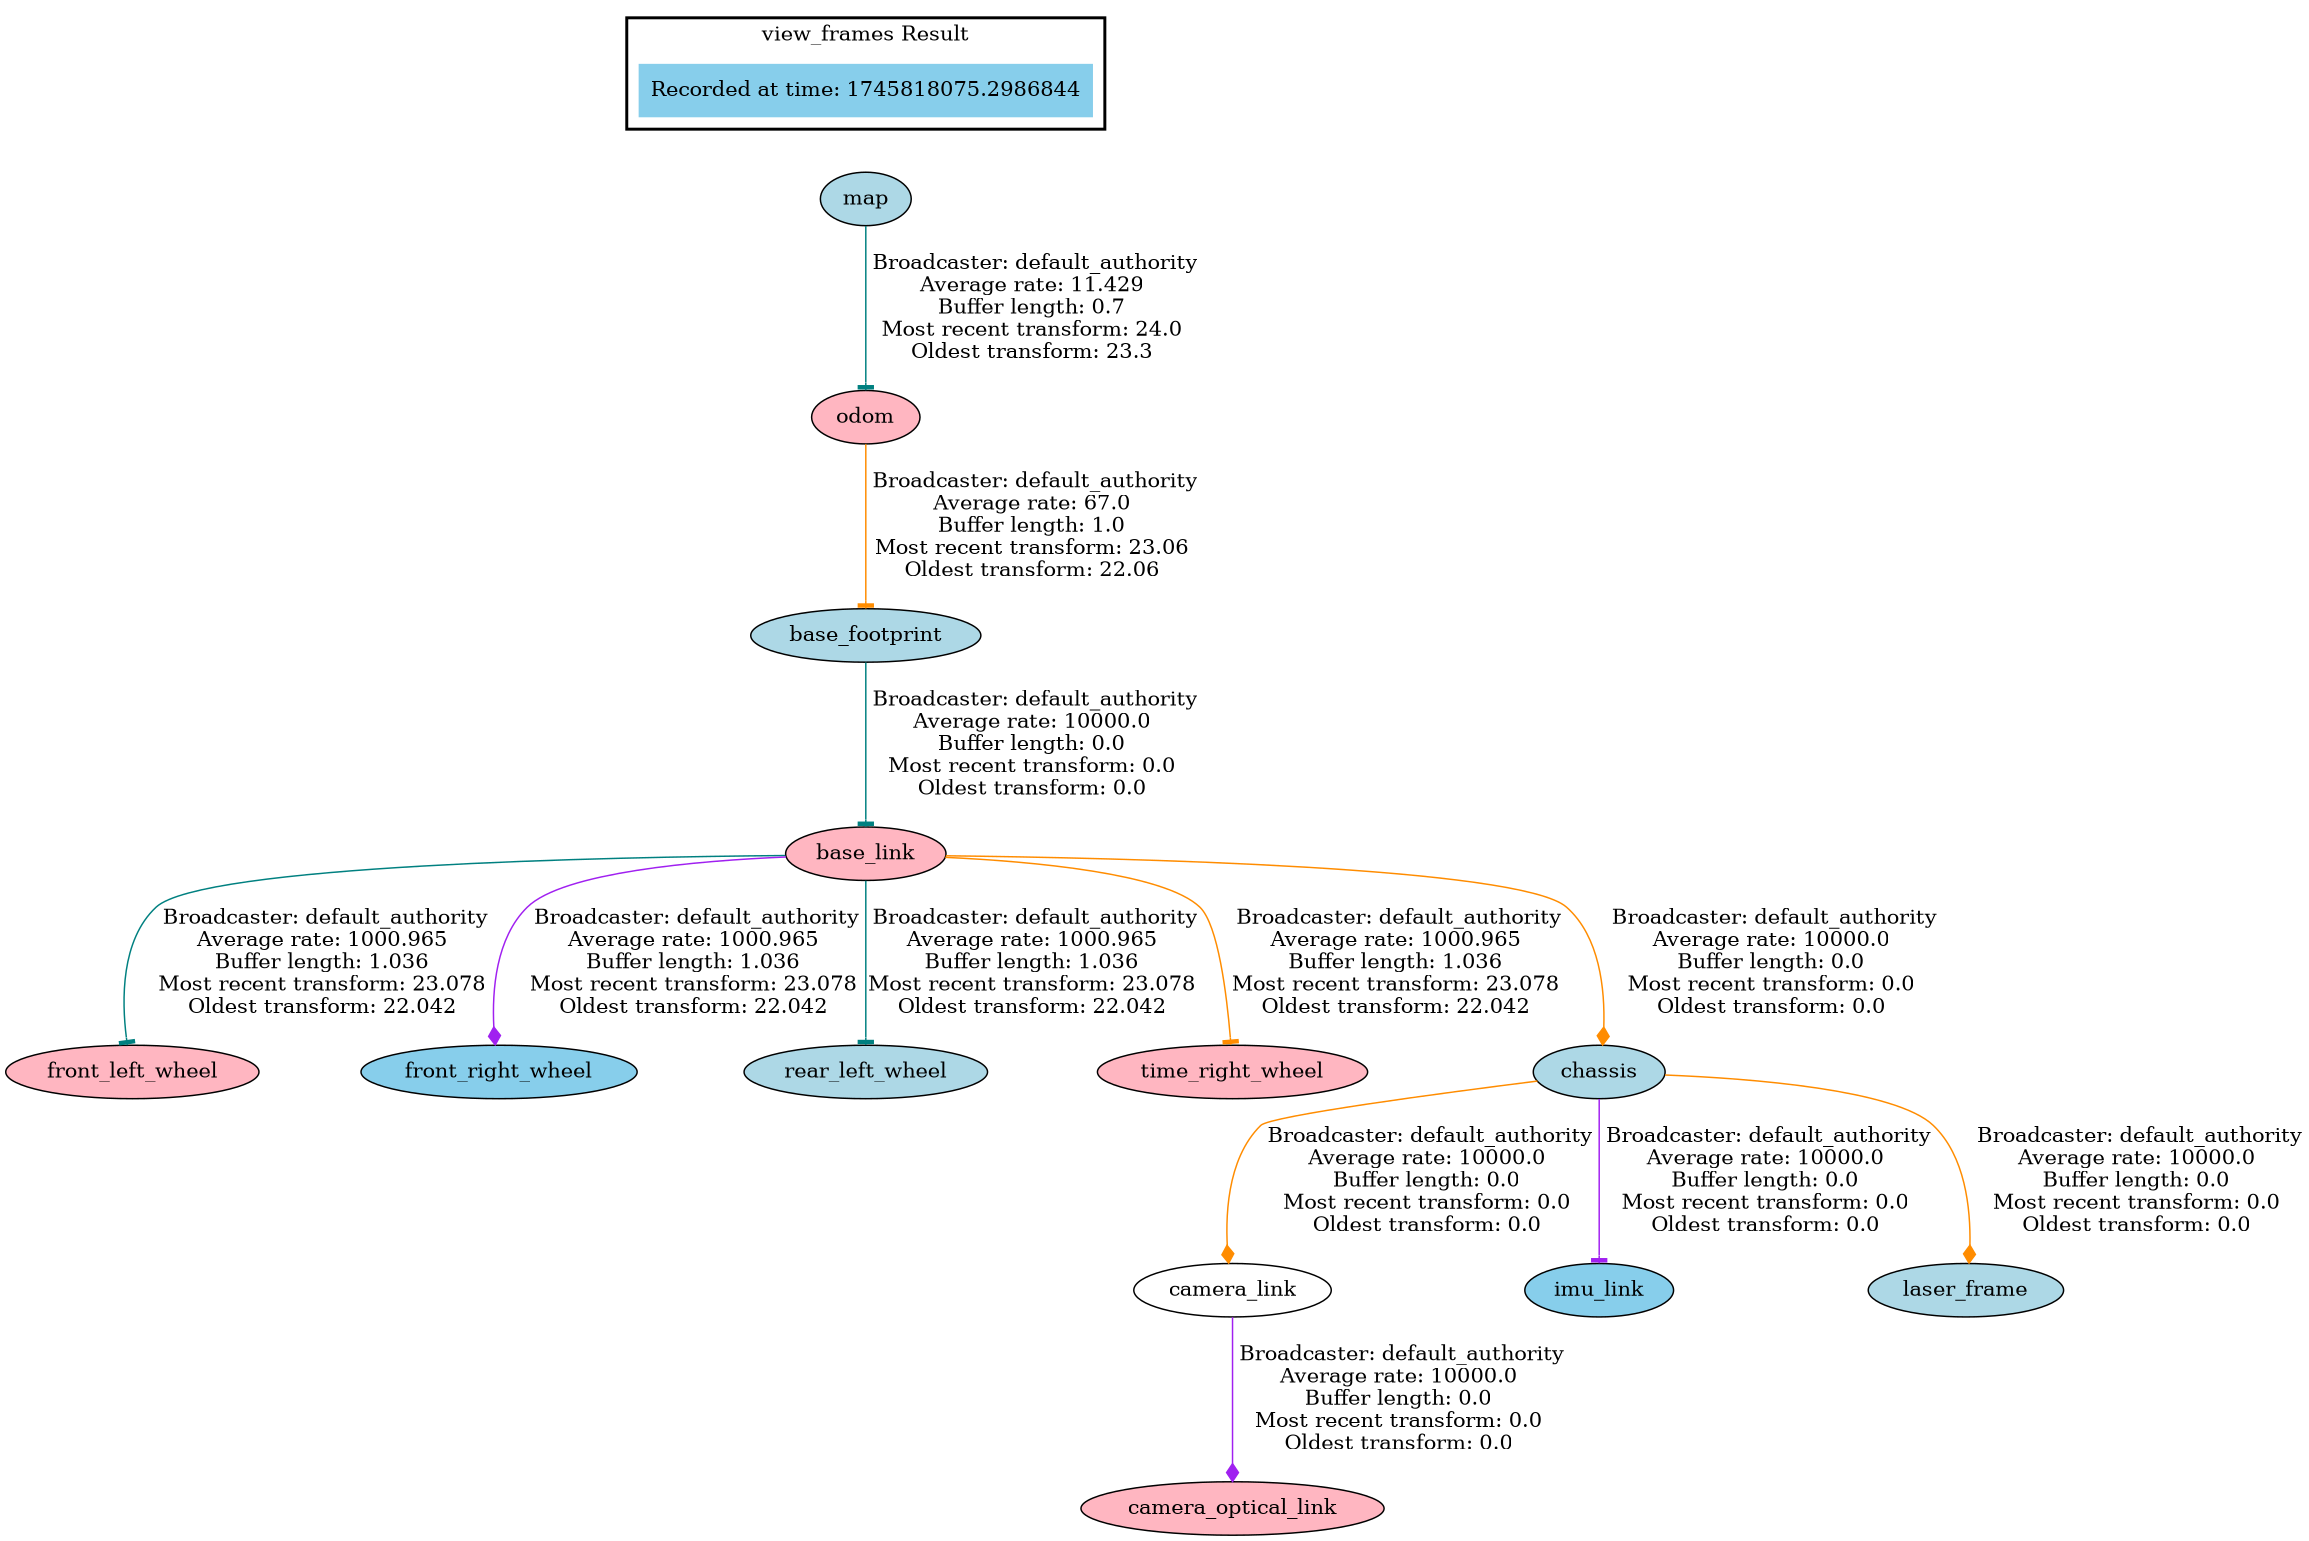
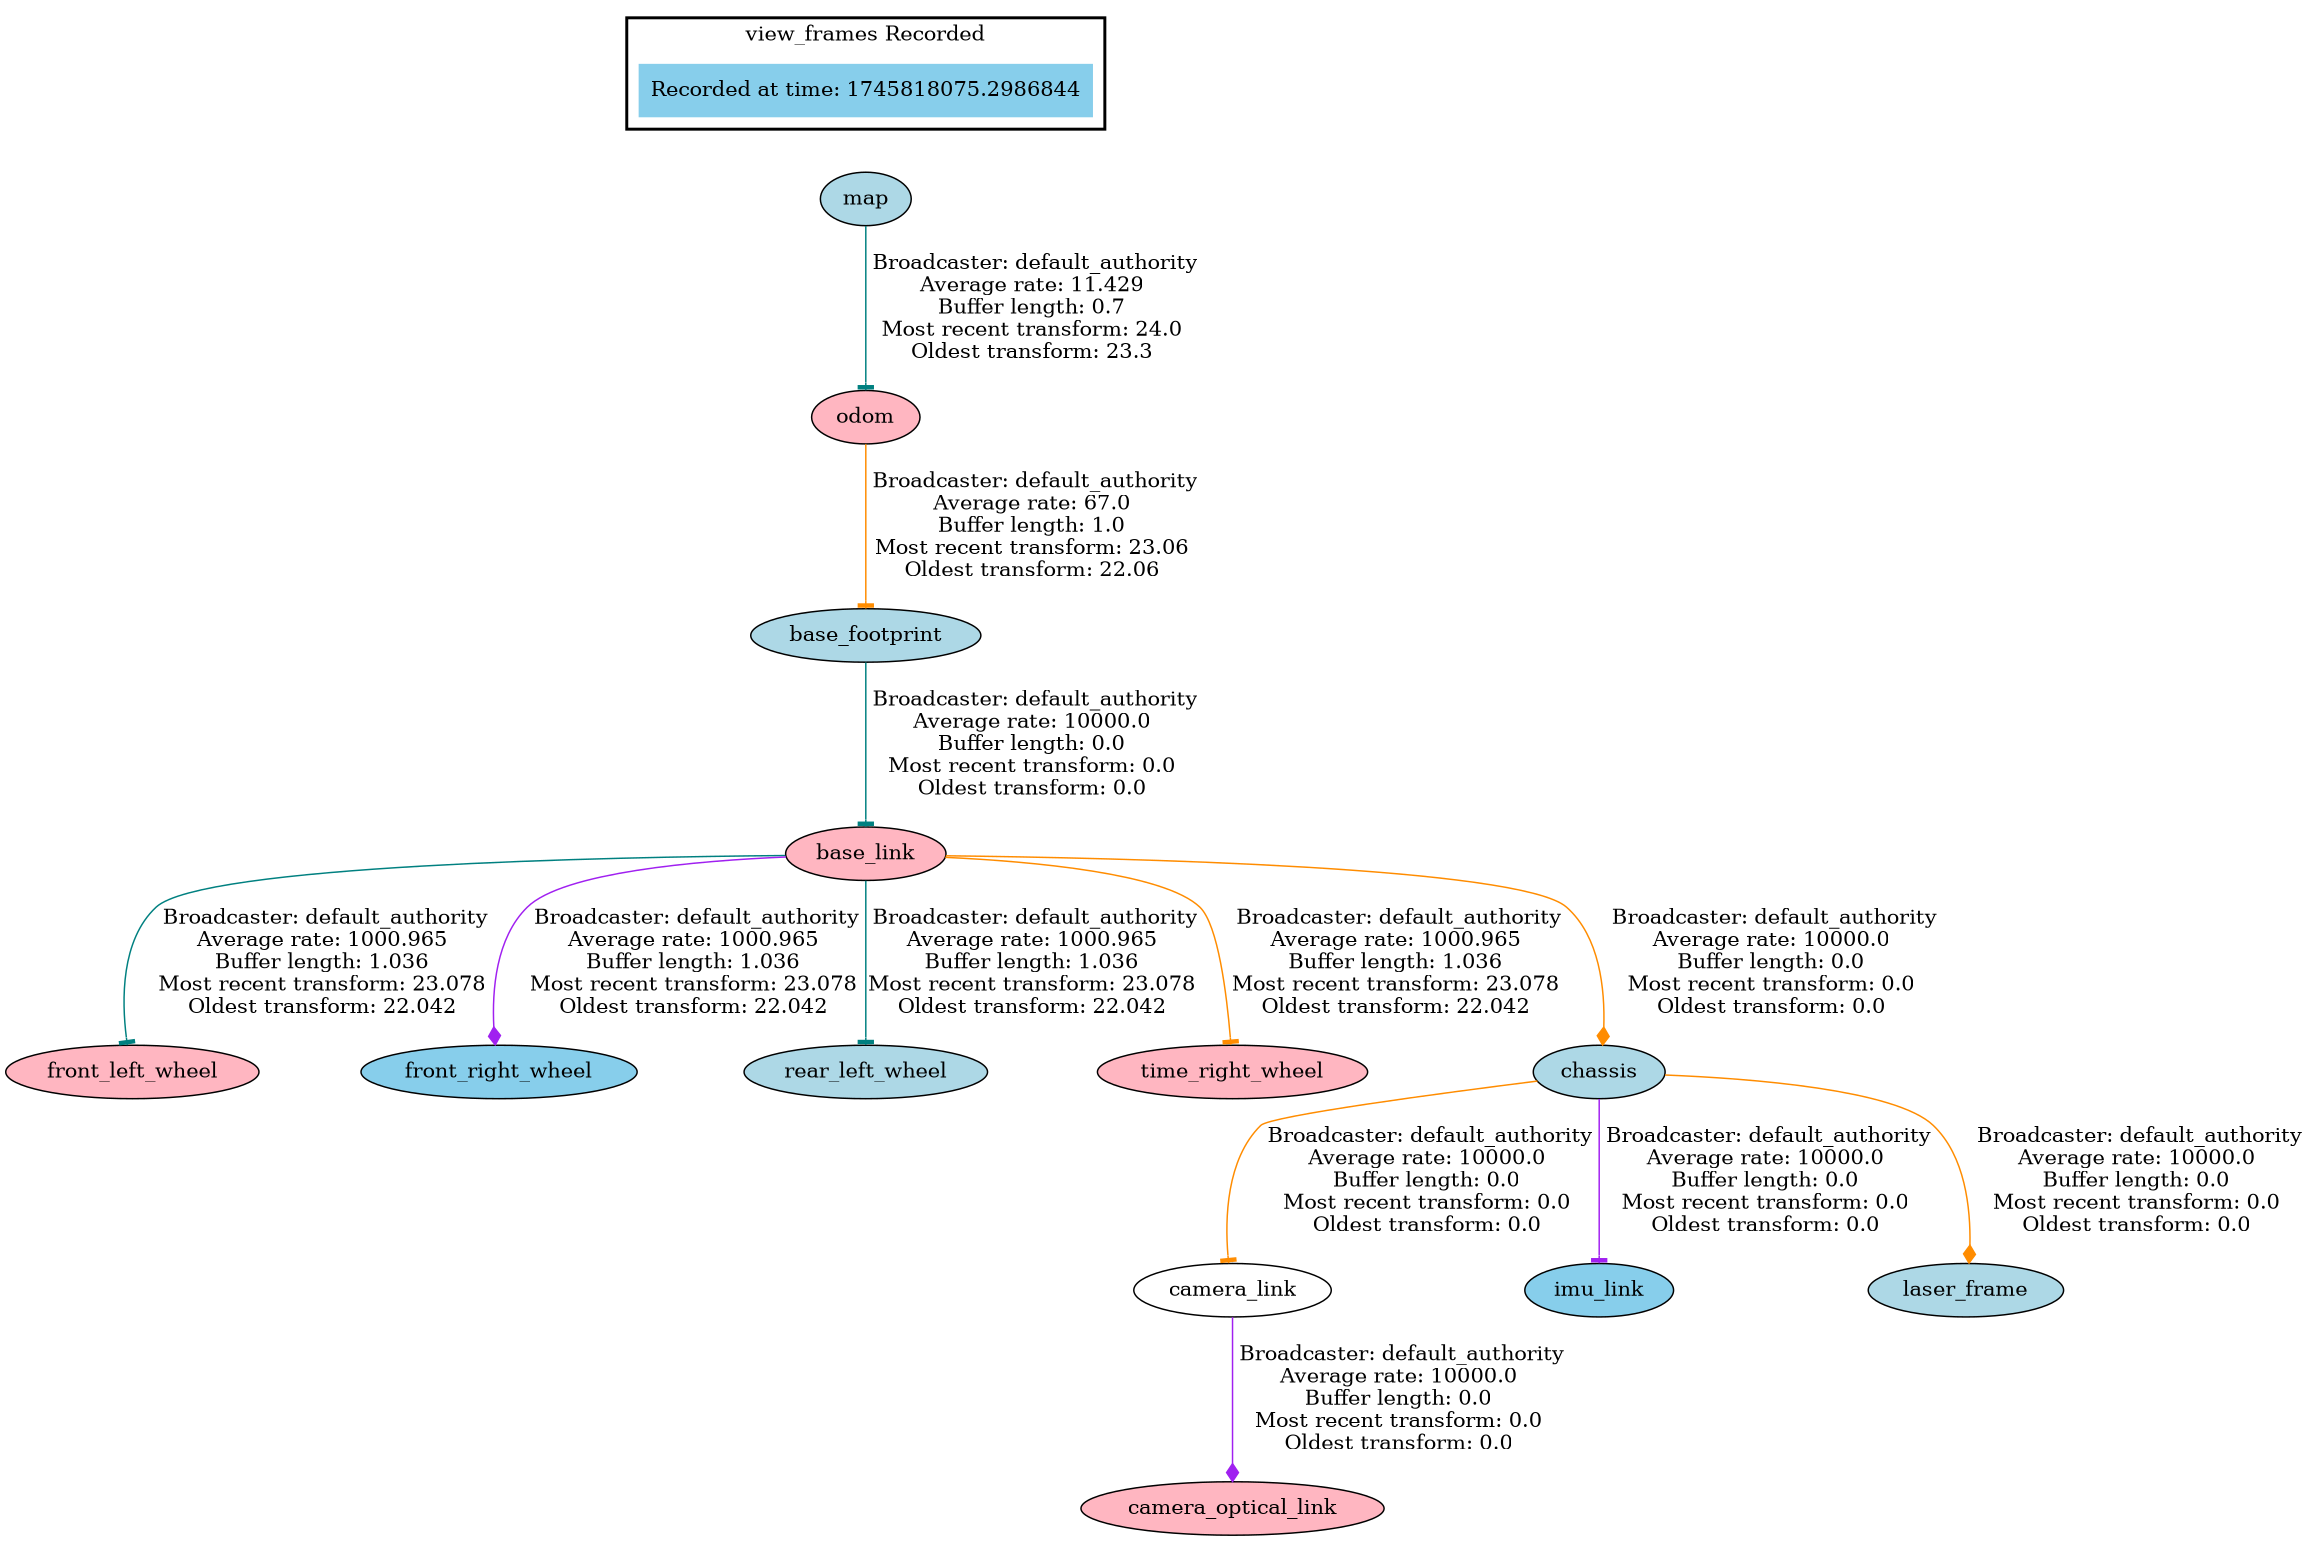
cluster "view_frames Result": label "view_frames Result" -> "view_frames Recorded"
edge "chassis" -> "camera_link": arrowhead diamond -> tee
